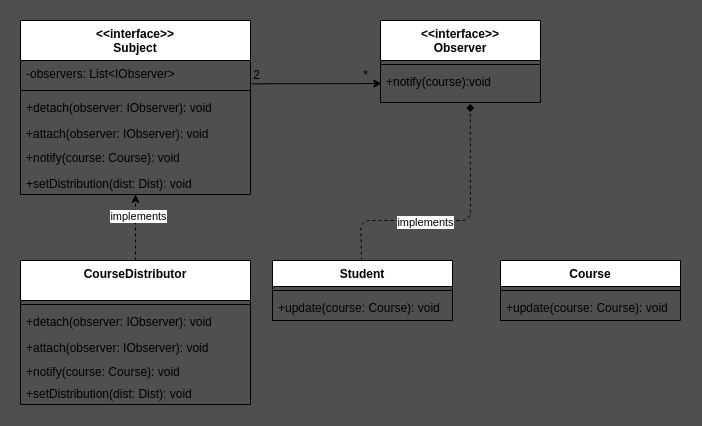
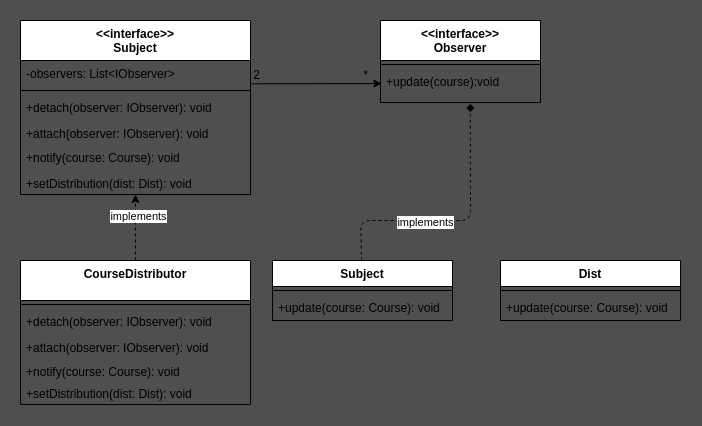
node "+notify(course):void": label "+notify(course):void" -> "+update(course):void"
node "Student": label "Student" -> "Subject"
node "Course": label "Course" -> "Dist"
